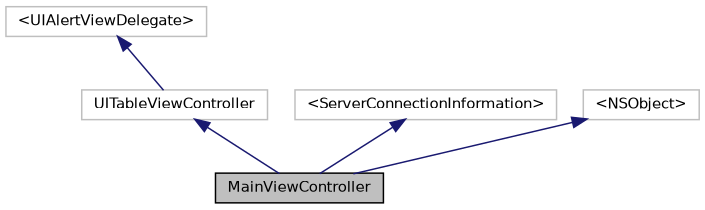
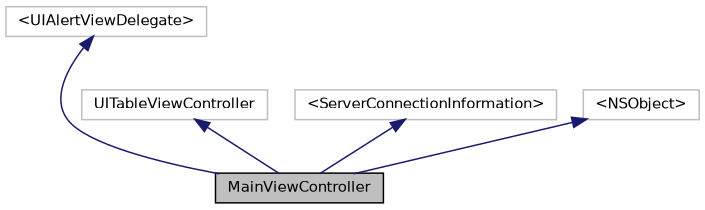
edge "UITableViewController" -> "<UIAlertViewDelegate>": now "MainViewController" -> "<UIAlertViewDelegate>"
